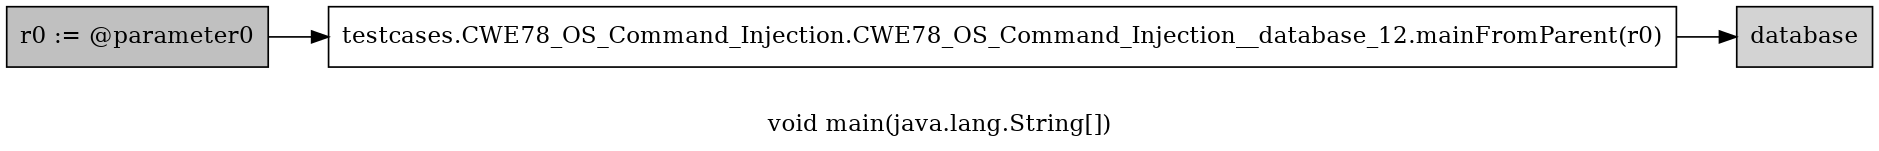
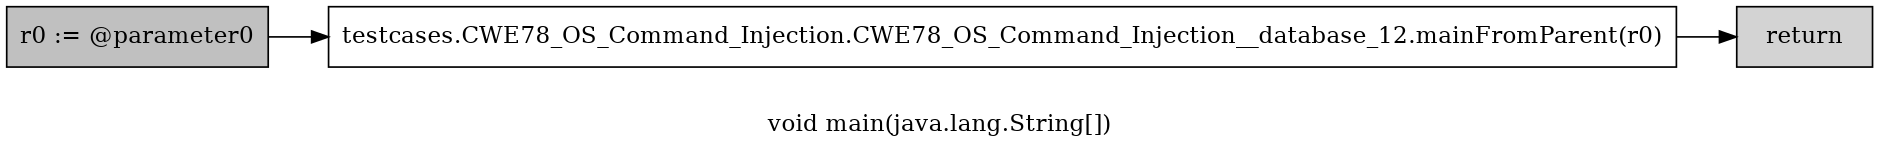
node "database": label "database" -> "return"
